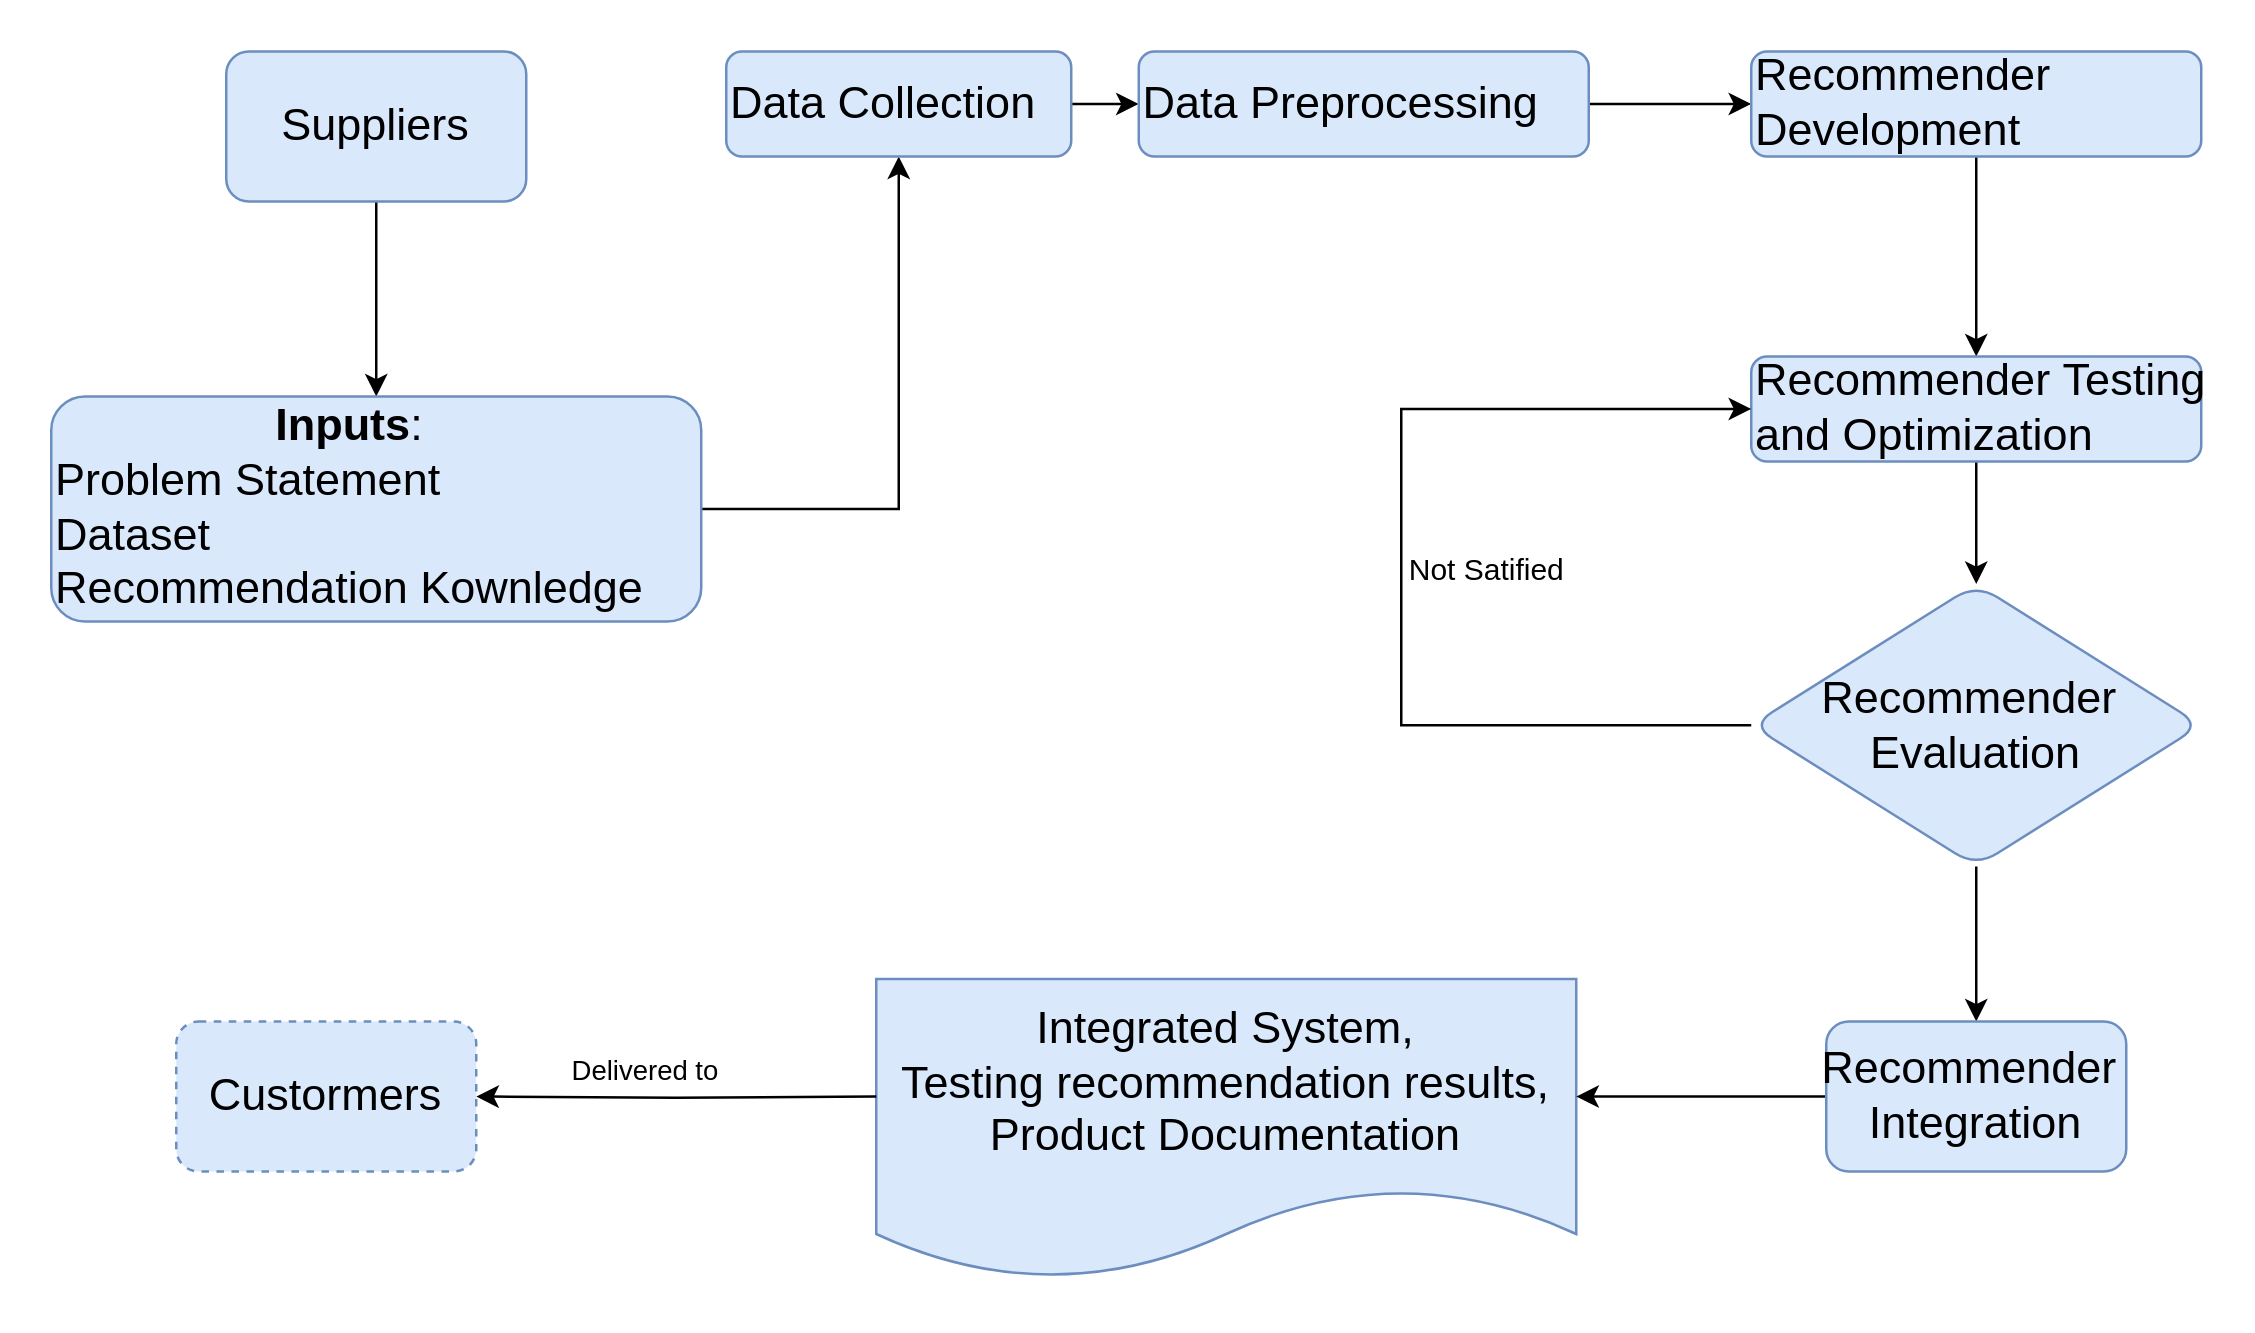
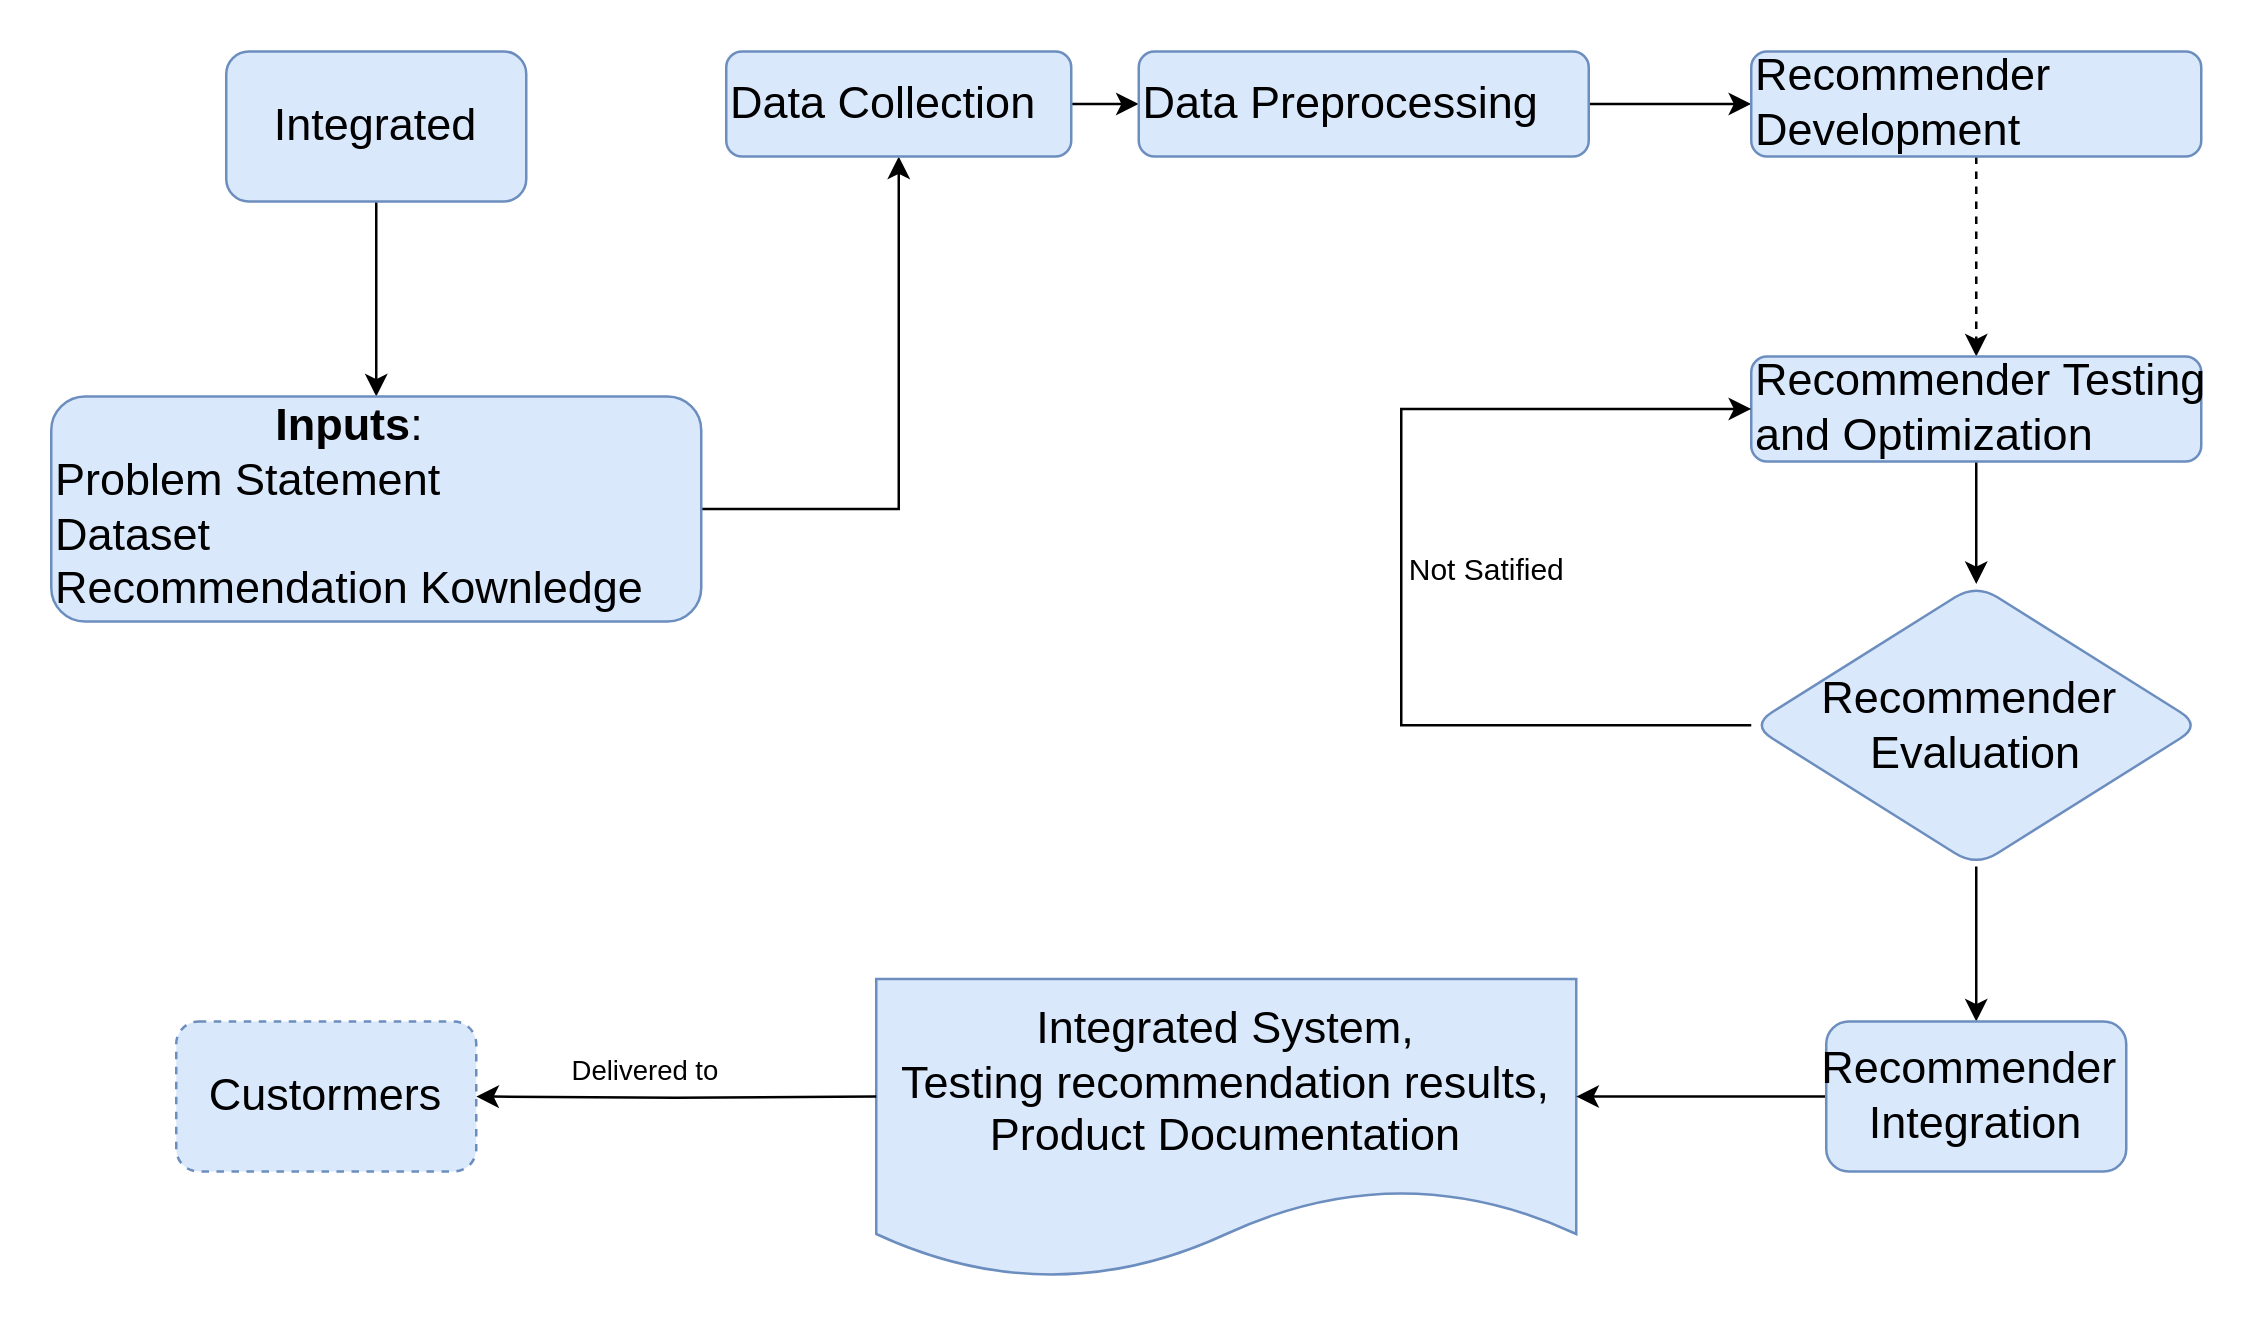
node "Suppliers": label "Suppliers" -> "Integrated"
edge "Recommender Development" -> "Recommender Testing and Optimization": style solid -> dashed
